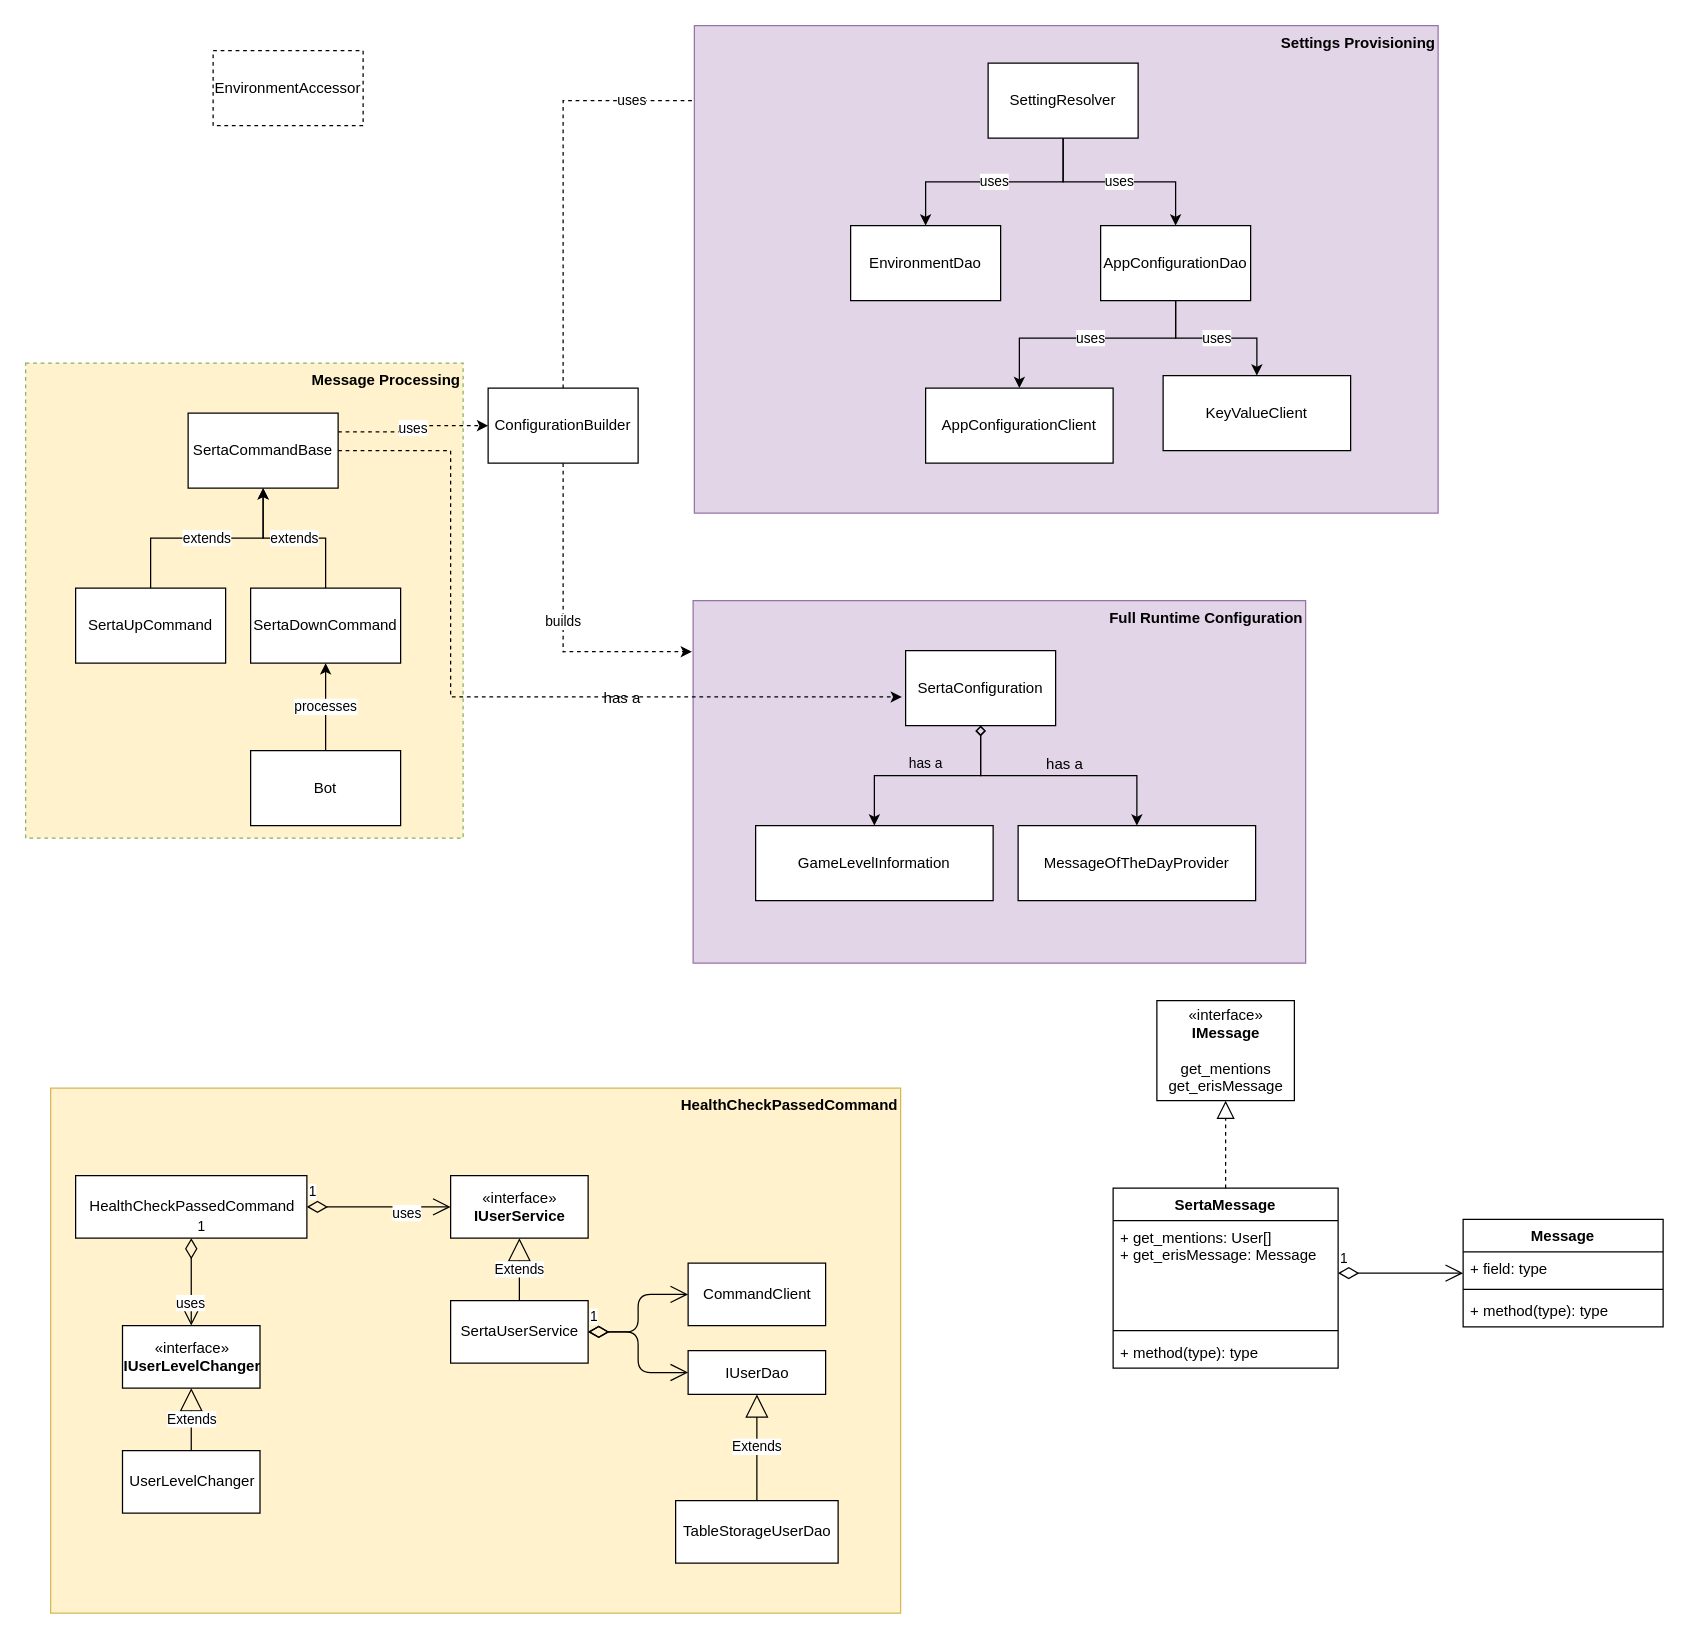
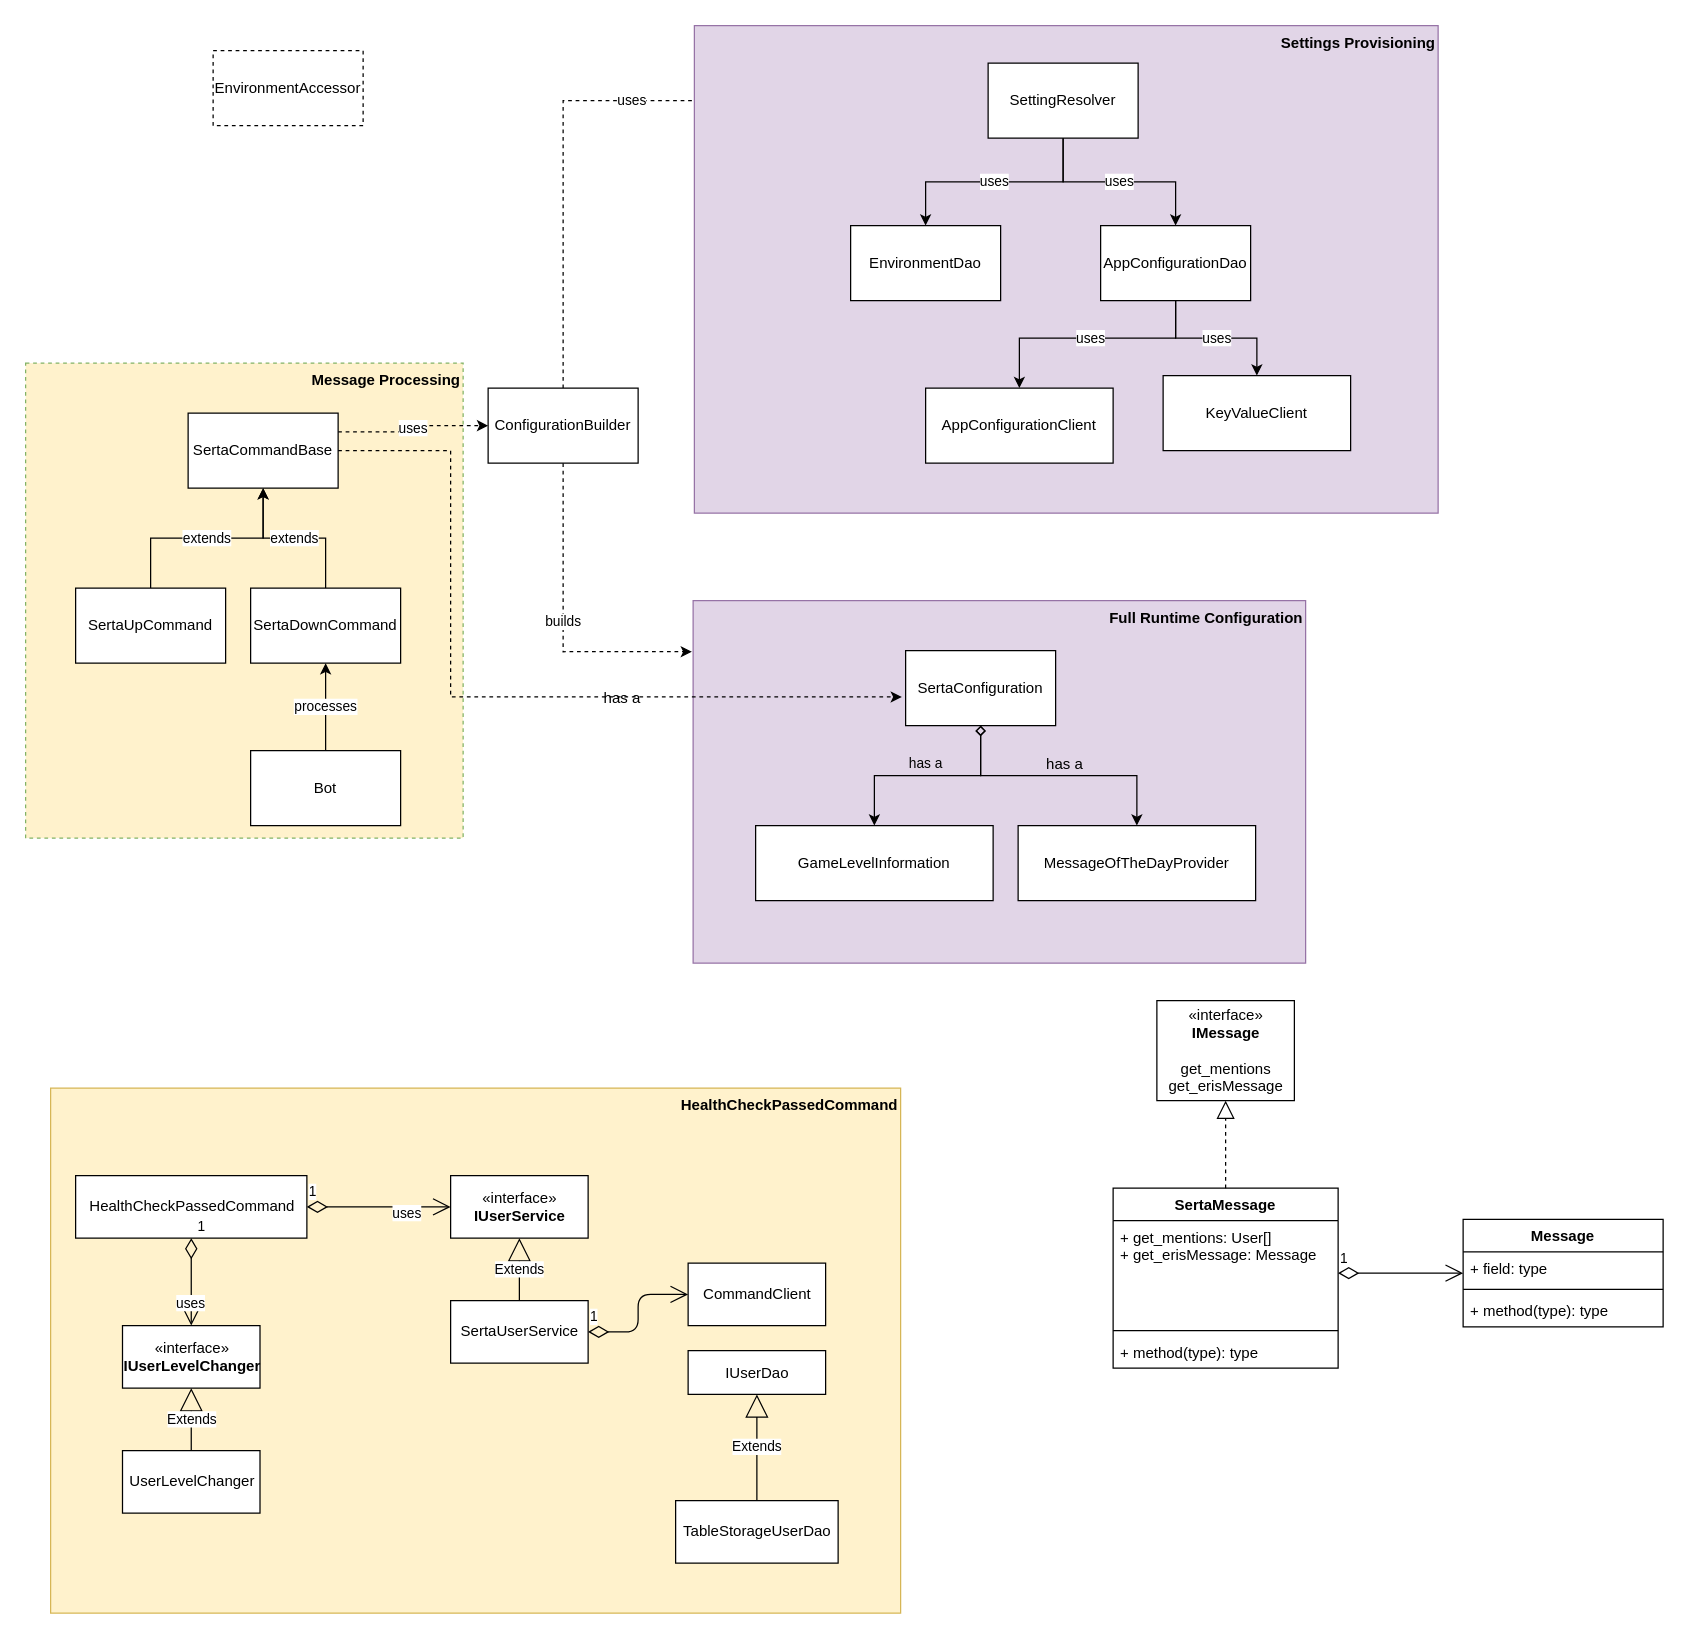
edge "SertaUserService" -- "IUserDao": removed, label "1"
